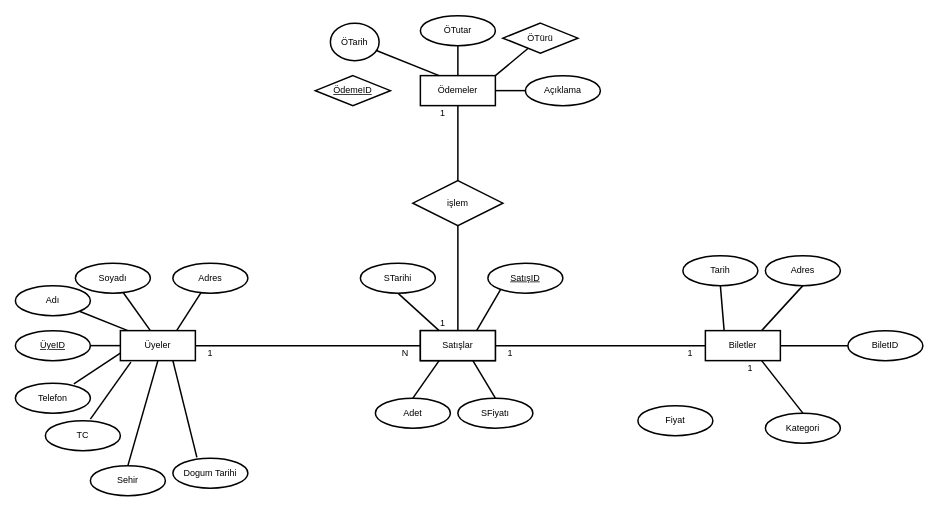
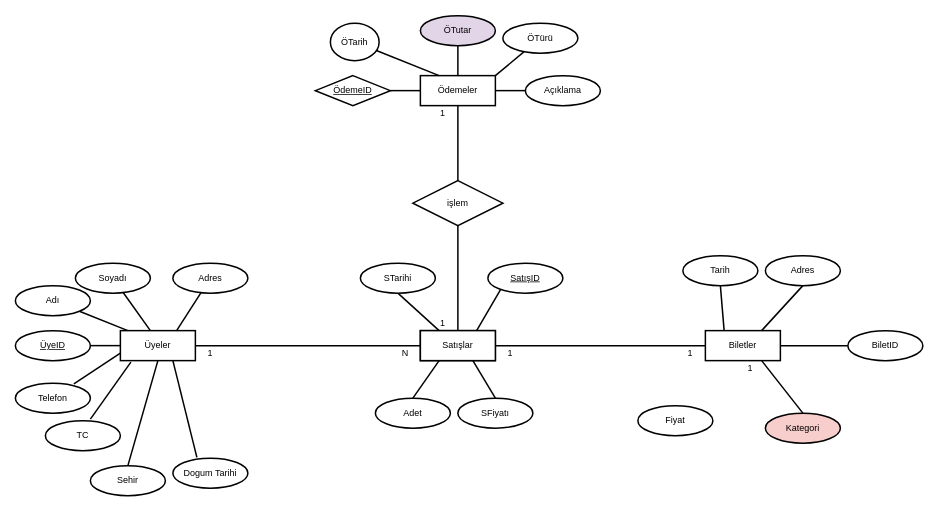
node "ÖTutar": fillcolor #ffffff -> #e1d5e7
node "ÖTürü": shape diamond -> ellipse
edge "ÖdemeID" -- "Ödemeler": added
node "Kategori": fillcolor #ffffff -> #f8cecc
